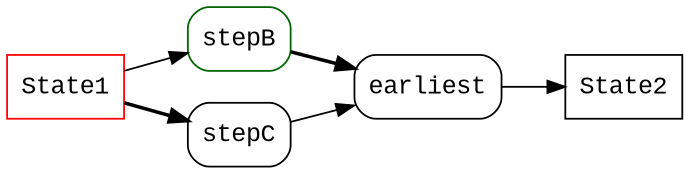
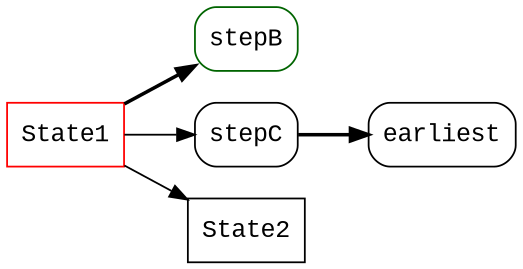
edge "stepB" -> "earliest": removed
edge "State1" -> "stepB": style solid -> bold
edge "earliest" -> "State2": now "State1" -> "State2"
edge "State1" -> "stepC": style bold -> solid
edge "stepC" -> "earliest": style solid -> bold
